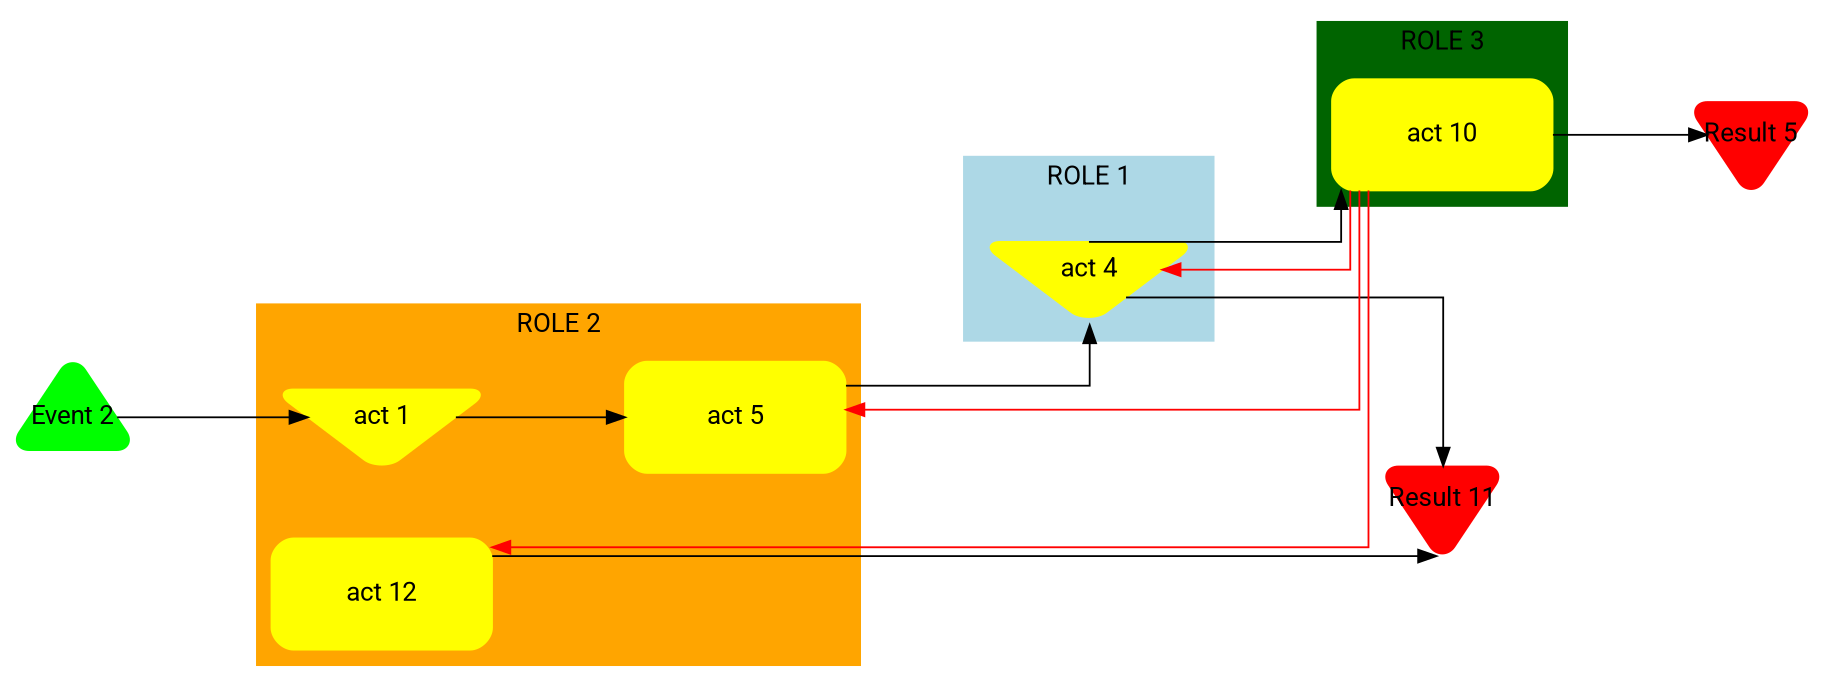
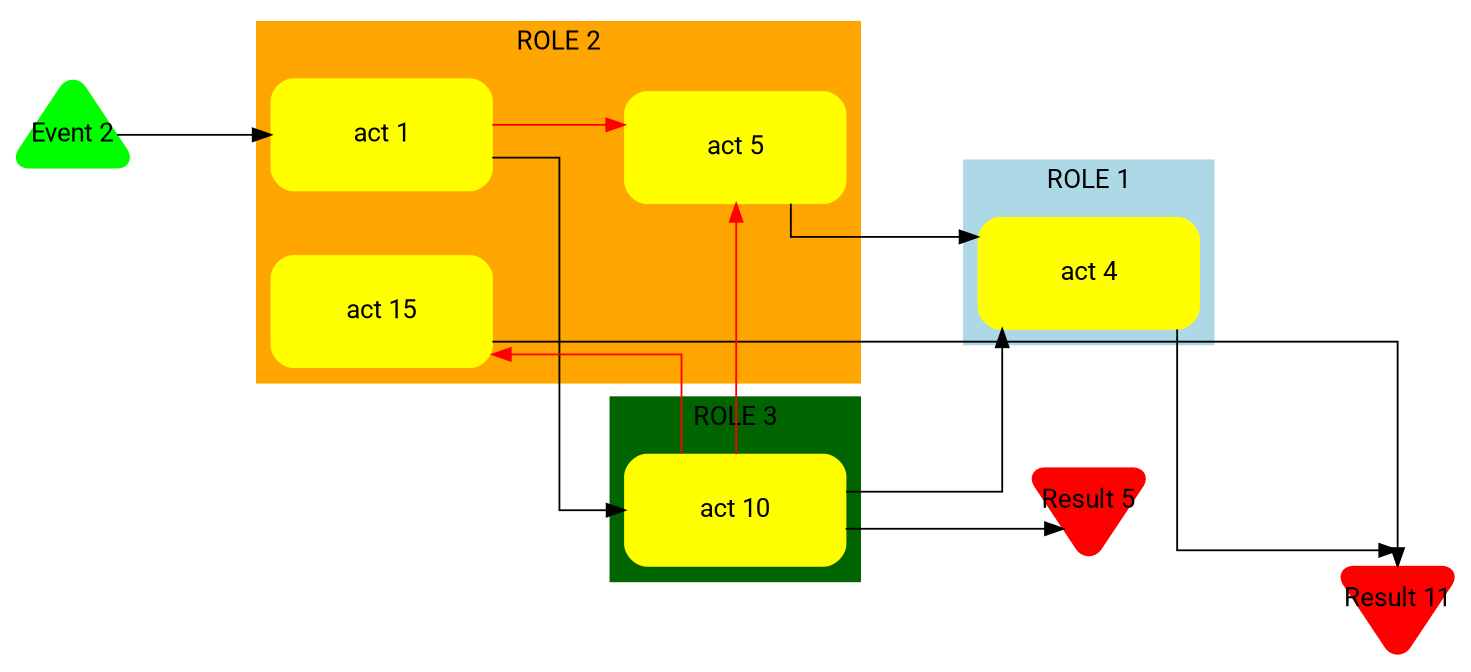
edge "act 4" -> "act 10": now "act 1" -> "act 10"
node "act 4": shape invtriangle -> box
edge "act 10" -> "act 4": color red -> black
node "act 1": shape invtriangle -> box
edge "act 1" -> "act 5": color black -> red
node "act 12": label "act 12" -> "act 15"
